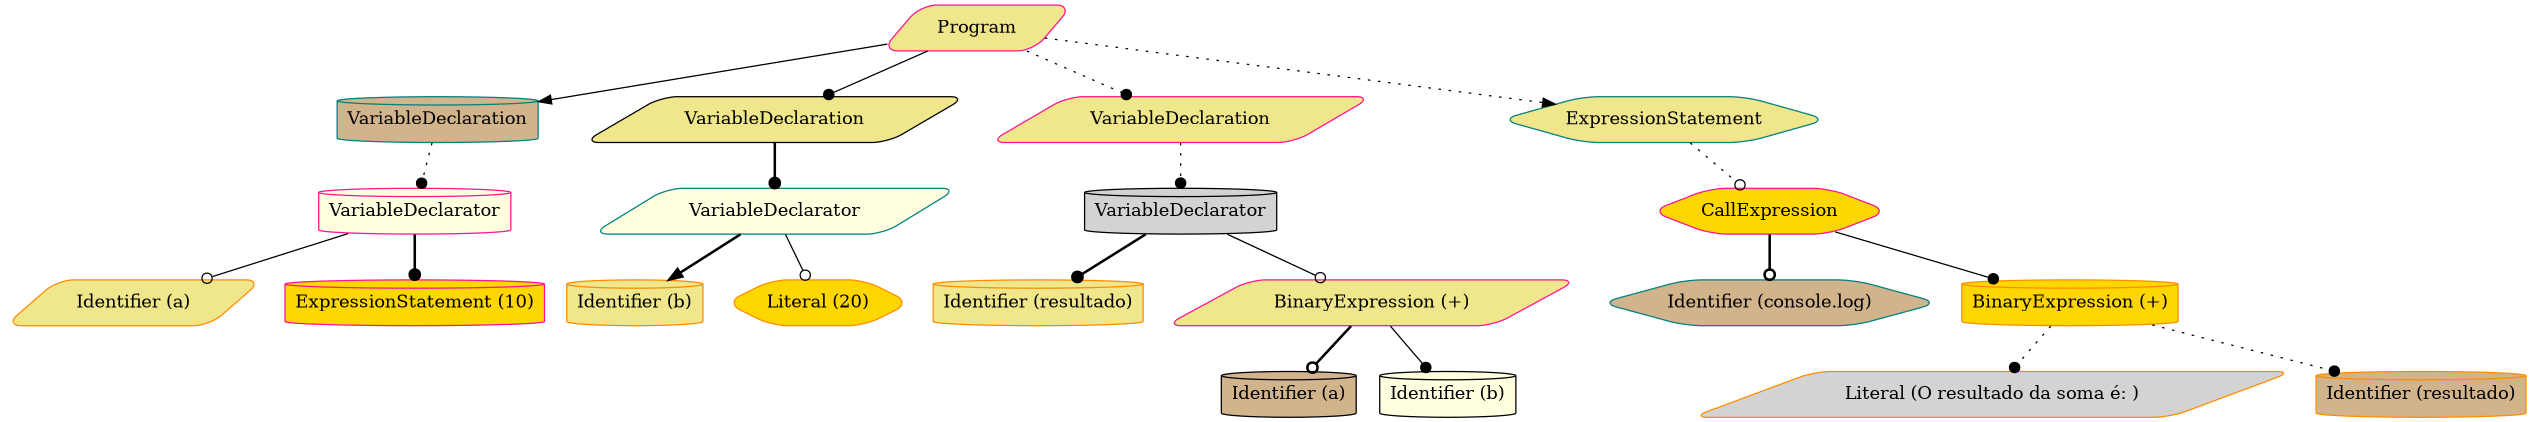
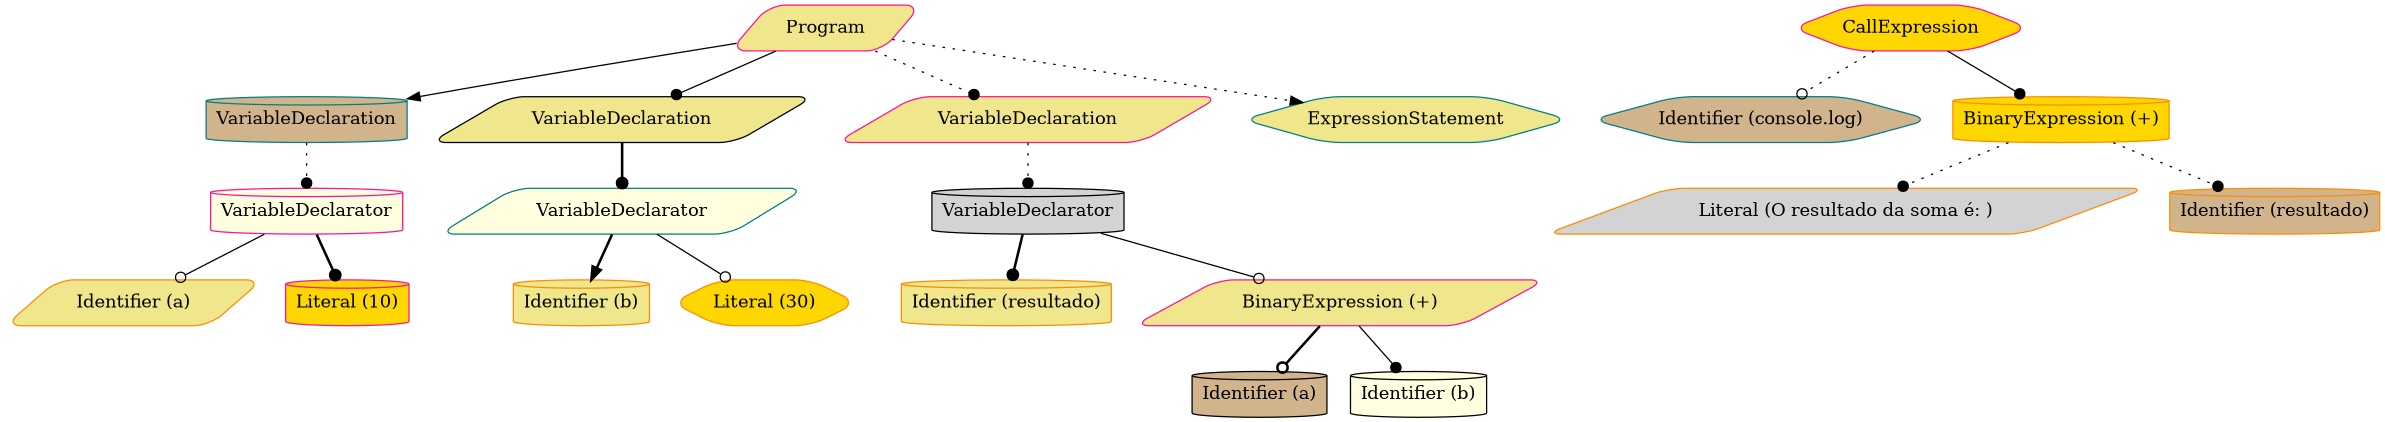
edge "ExpressionStatement" -> "CallExpression": removed
edge "CallExpression" -> "Identifier (console.log)": style bold -> dotted
node "ExpressionStatement (10)": label "ExpressionStatement (10)" -> "Literal (10)"
node "Literal (20)": label "Literal (20)" -> "Literal (30)"
